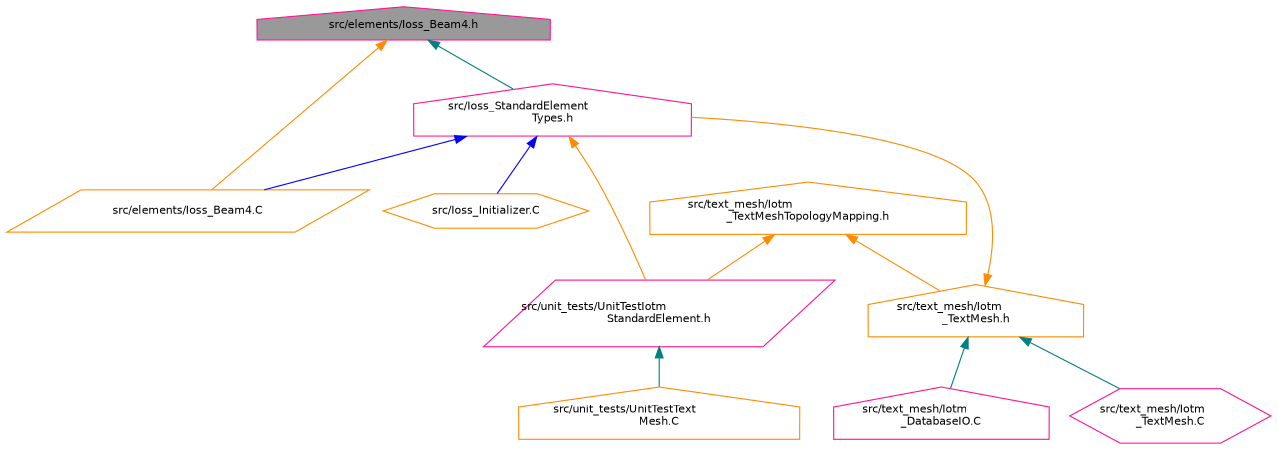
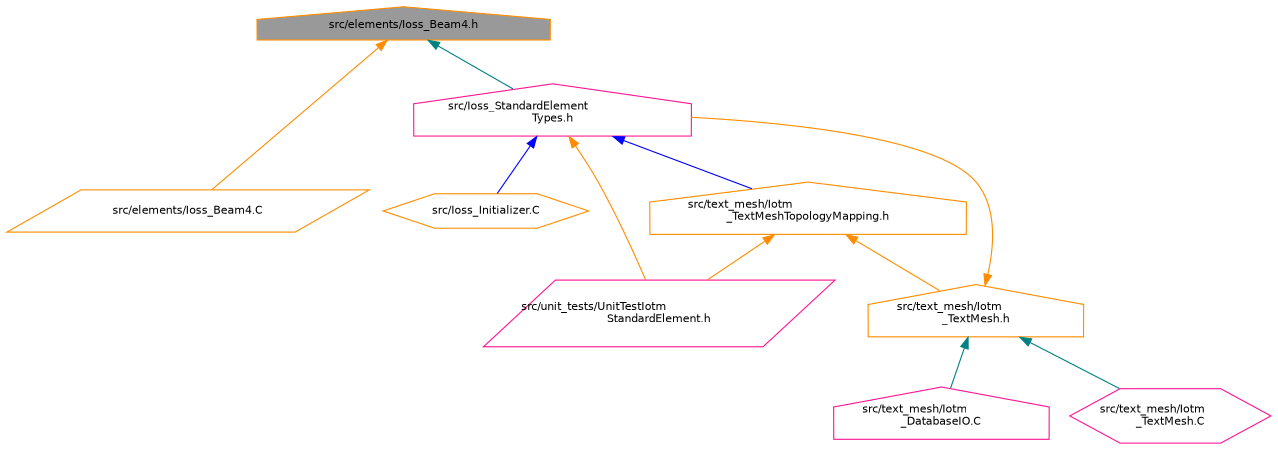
node "src/elements/Ioss_Beam4.h": color deeppink -> darkorange
edge "src/elements/Ioss_Beam4.C" -> "src/Ioss_StandardElement Types.h": now "src/text_mesh/Iotm _TextMeshTopologyMapping.h" -> "src/Ioss_StandardElement Types.h"
node "src/unit_tests/UnitTestText Mesh.C": removed
